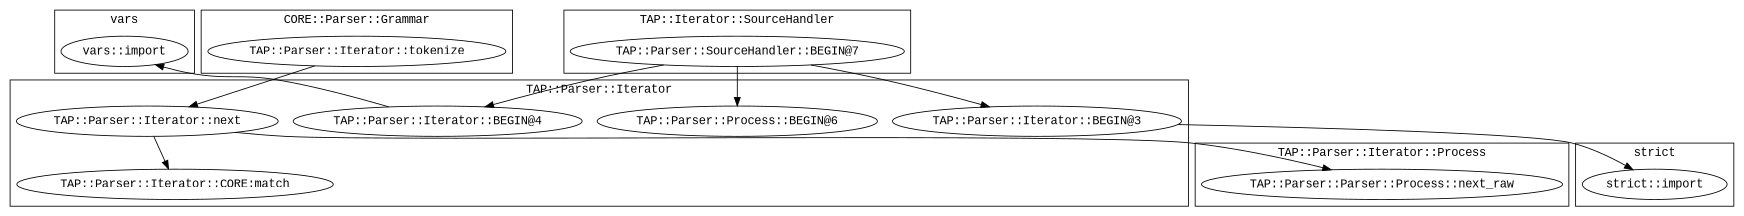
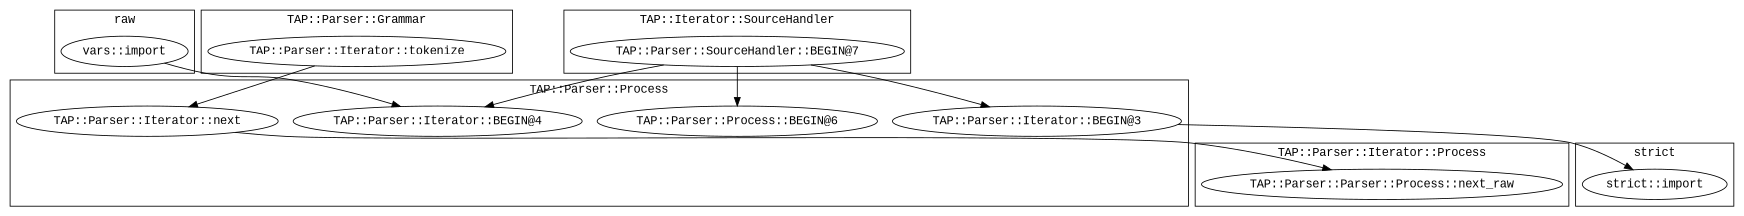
cluster "vars": label "vars" -> "raw"
cluster "CORE::Parser::Grammar": label "CORE::Parser::Grammar" -> "TAP::Parser::Grammar"
edge "TAP::Parser::Iterator::BEGIN@4" -> "vars::import": reversed
cluster "TAP::Parser::Iterator": label "TAP::Parser::Iterator" -> "TAP::Parser::Process"
node "TAP::Parser::Iterator::CORE:match": removed
